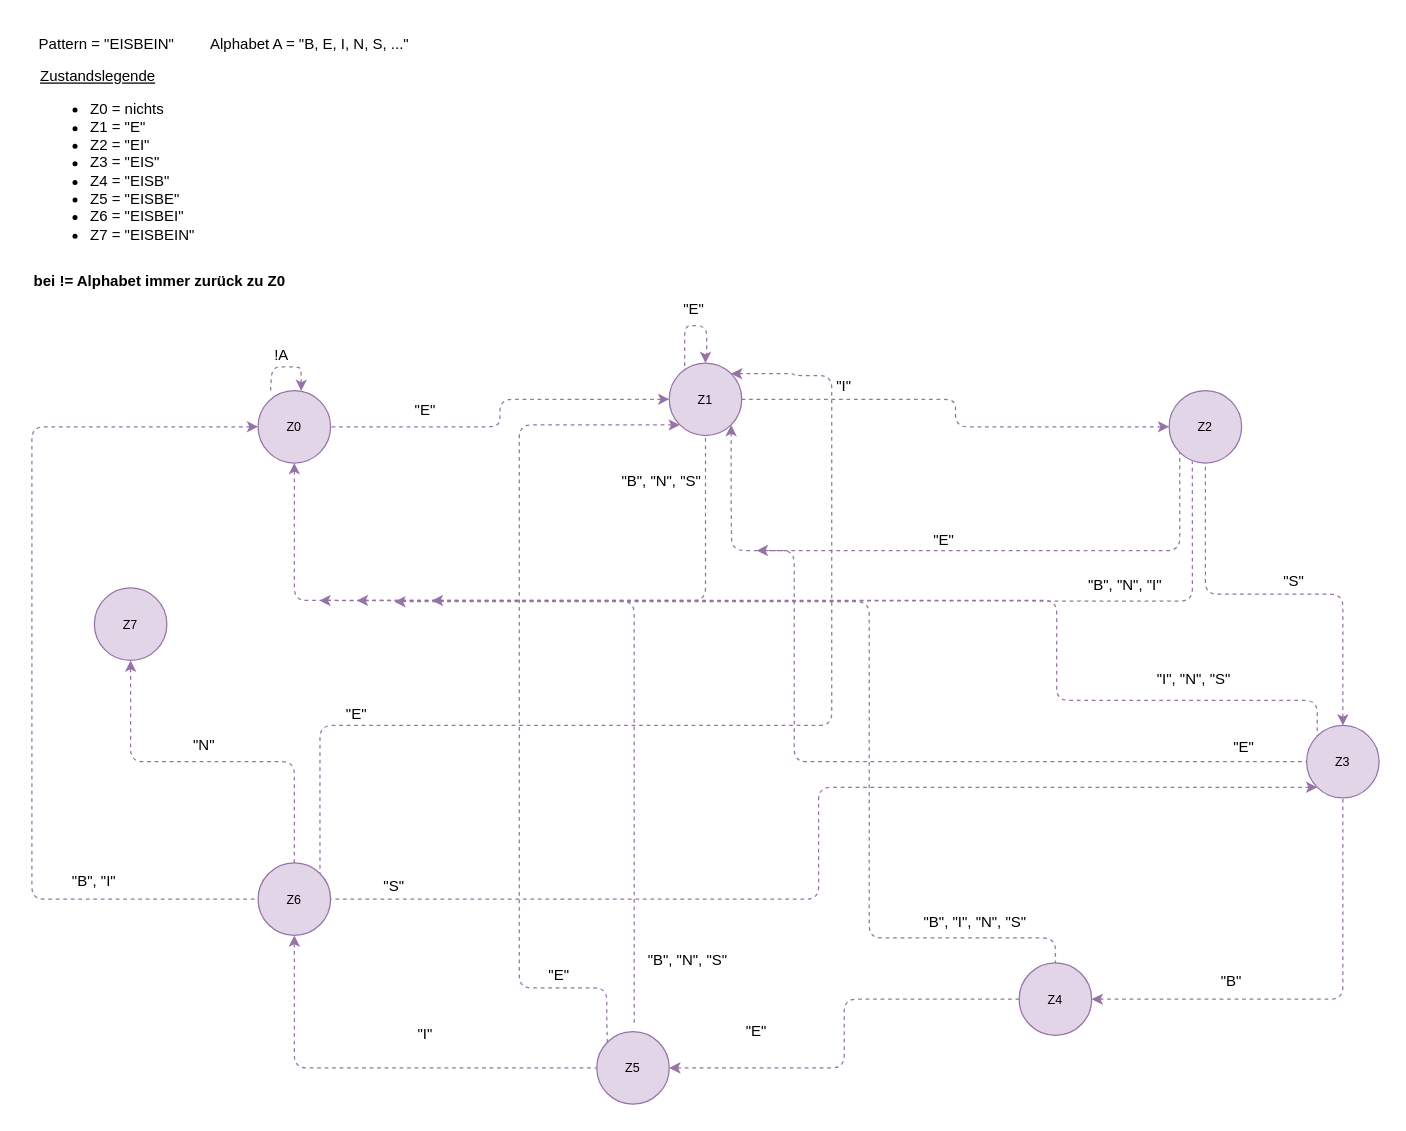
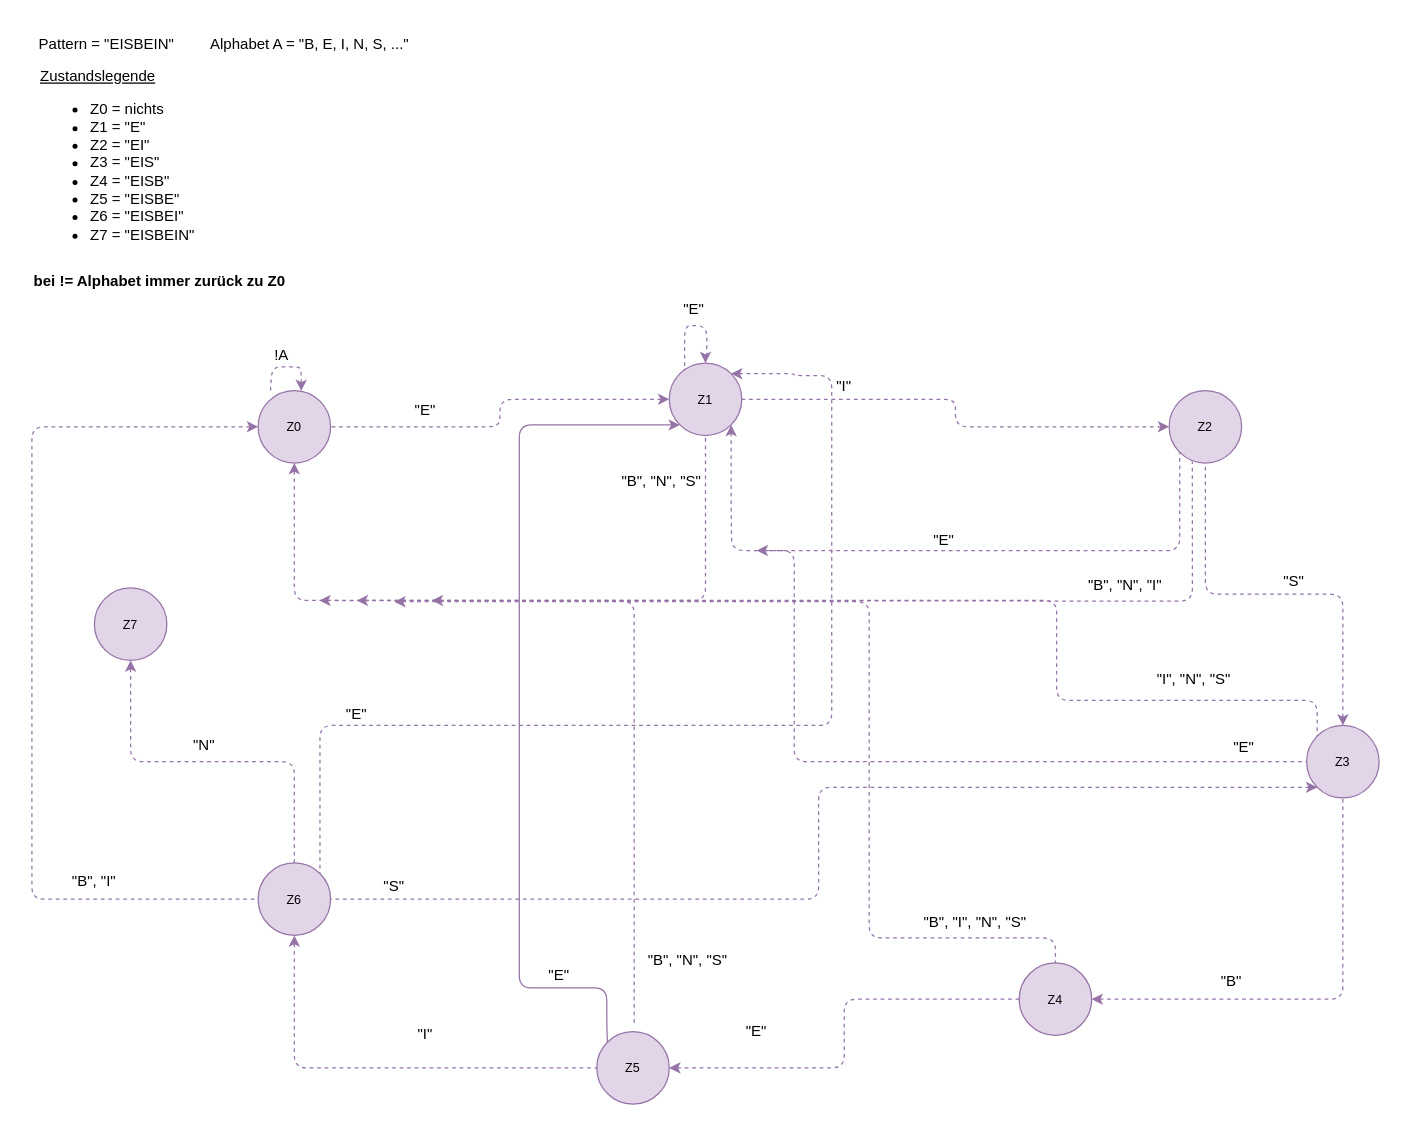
edge "Z5" -> "Z1": style dashed -> solid
